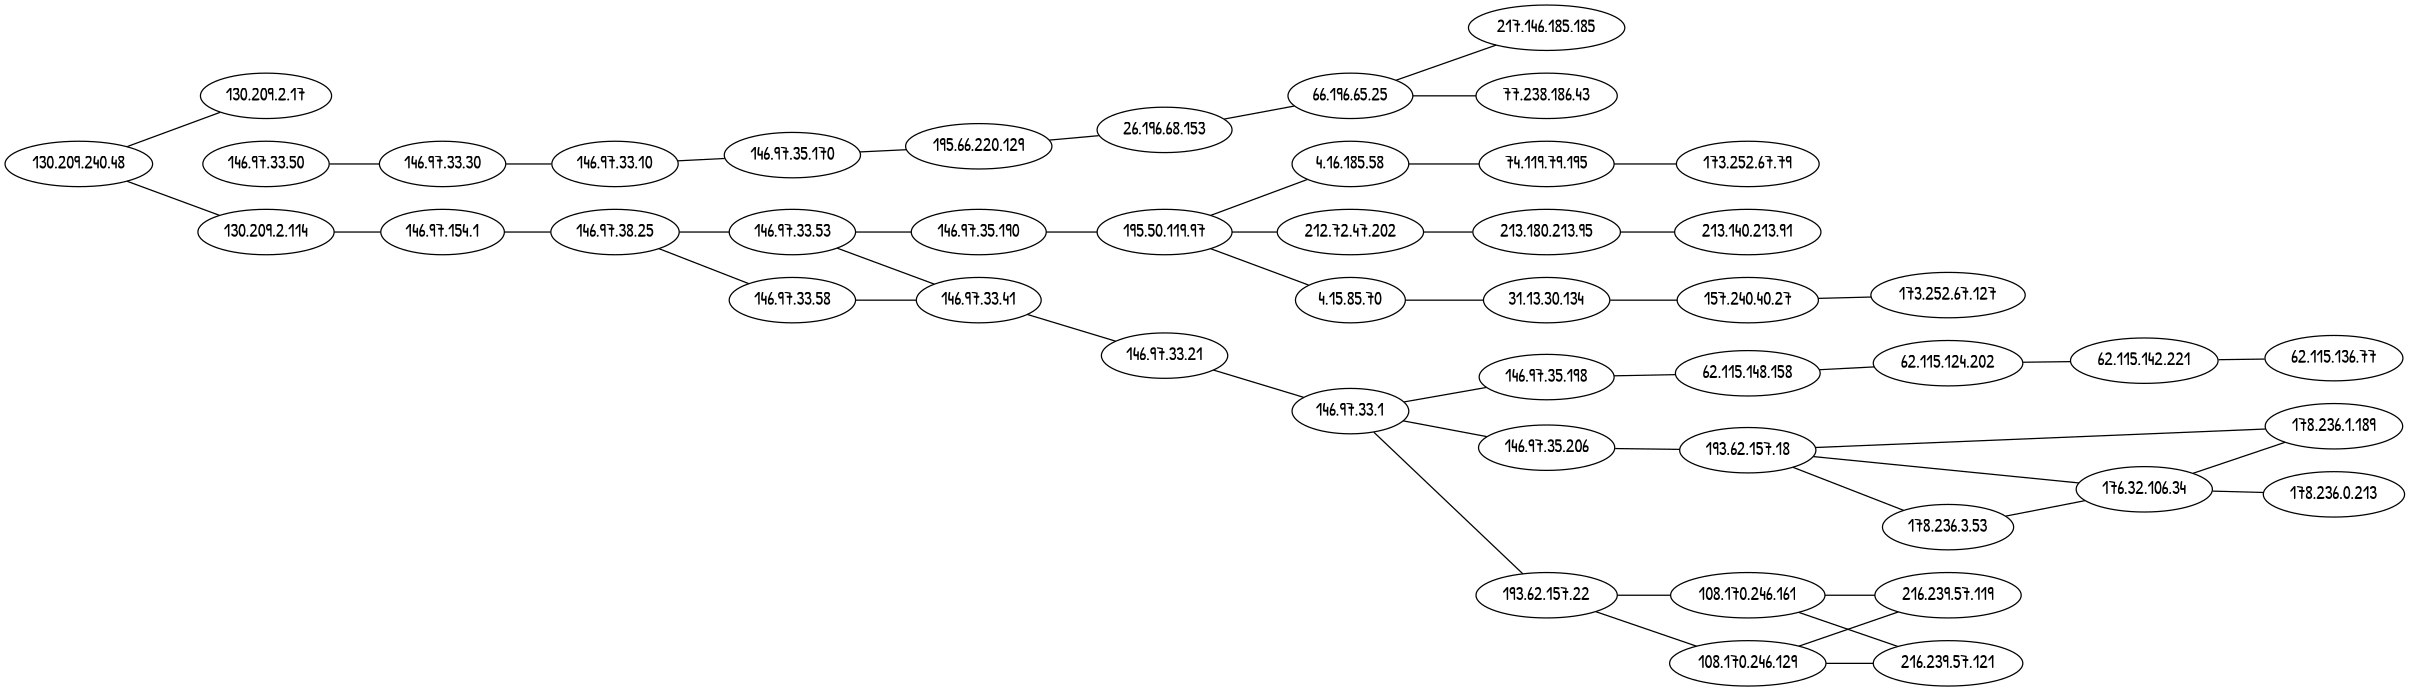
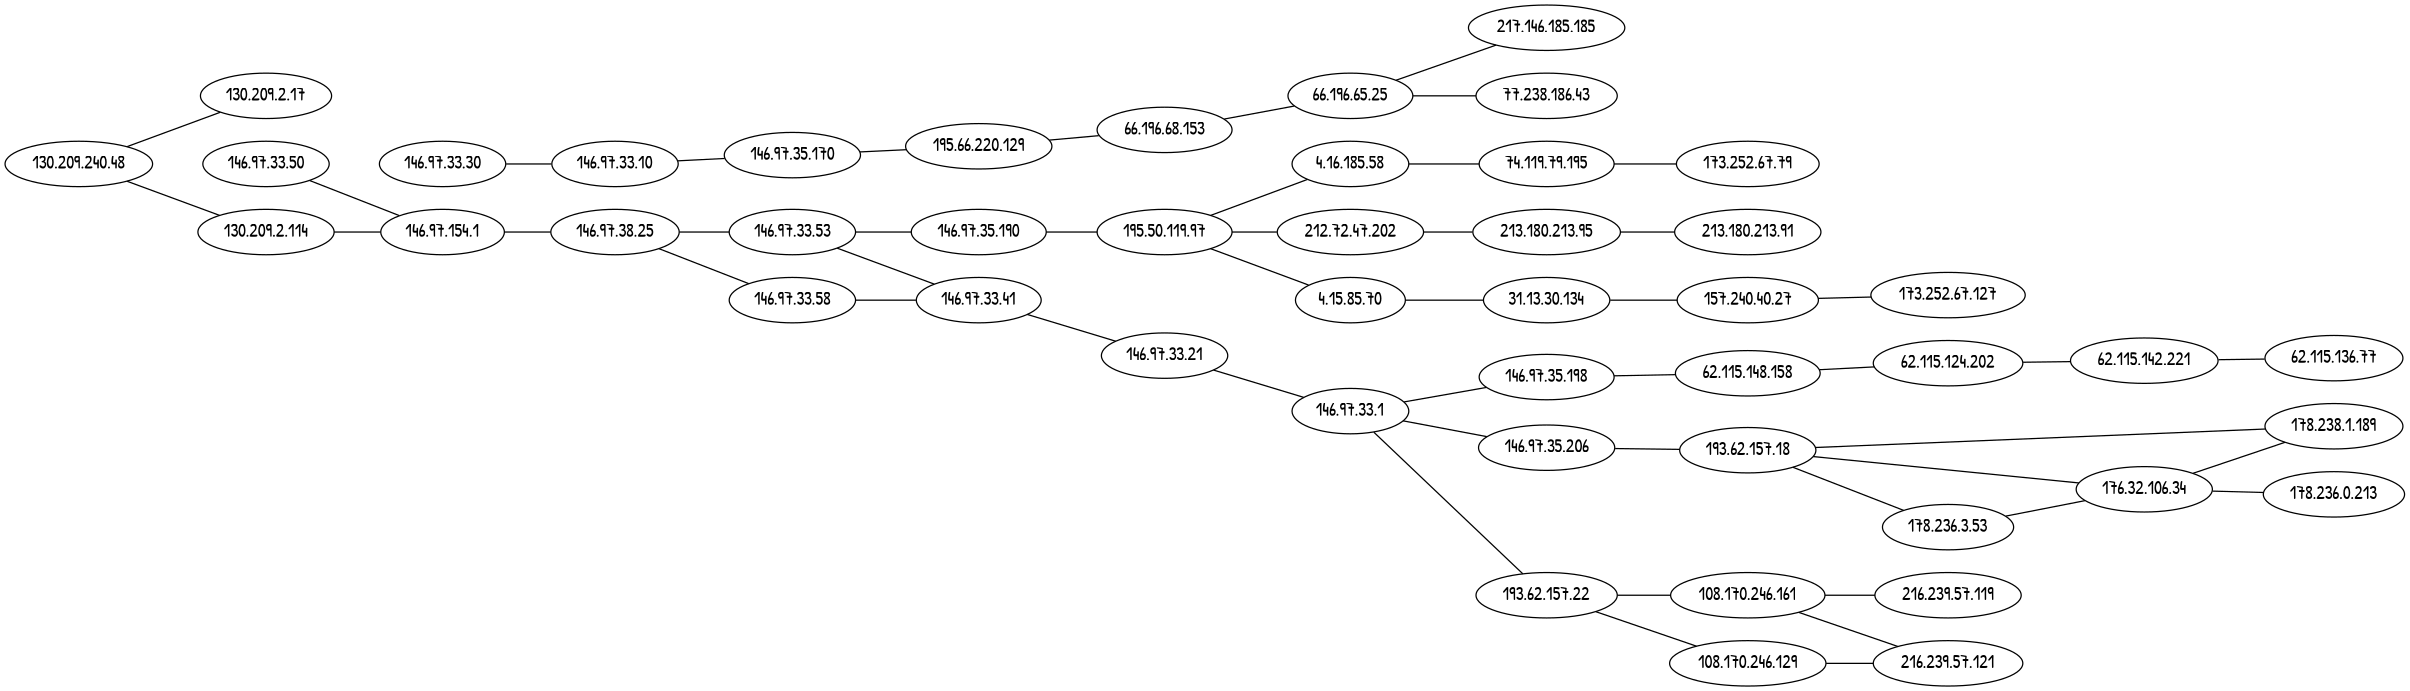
node "26.196.68.153": label "26.196.68.153" -> "66.196.68.153"
edge "146.97.33.50" -- "146.97.33.30": now "146.97.33.50" -- "146.97.154.1"
node "213.140.213.91": label "213.140.213.91" -> "213.180.213.91"
node "178.236.1.189": label "178.236.1.189" -> "178.238.1.189"
edge "216.239.57.119" -- "108.170.246.129": removed
